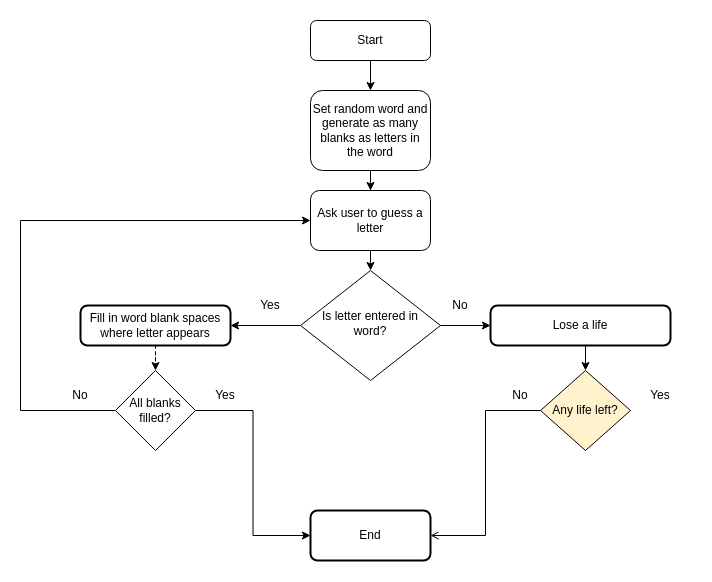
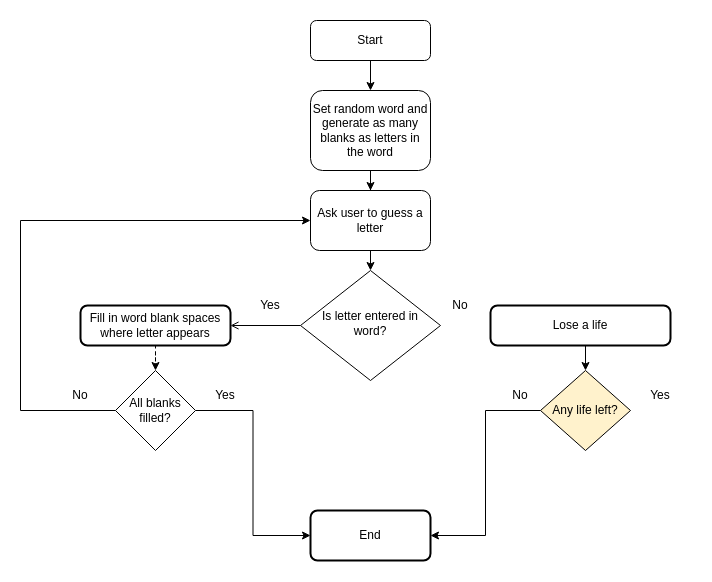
edge "Is letter entered in word?" -> "Fill in word blank spaces where letter appears": arrowhead classic -> open
edge "Is letter entered in word?" -> "Lose a life": removed
edge "Any life left?" -> "End": arrowhead open -> classic
